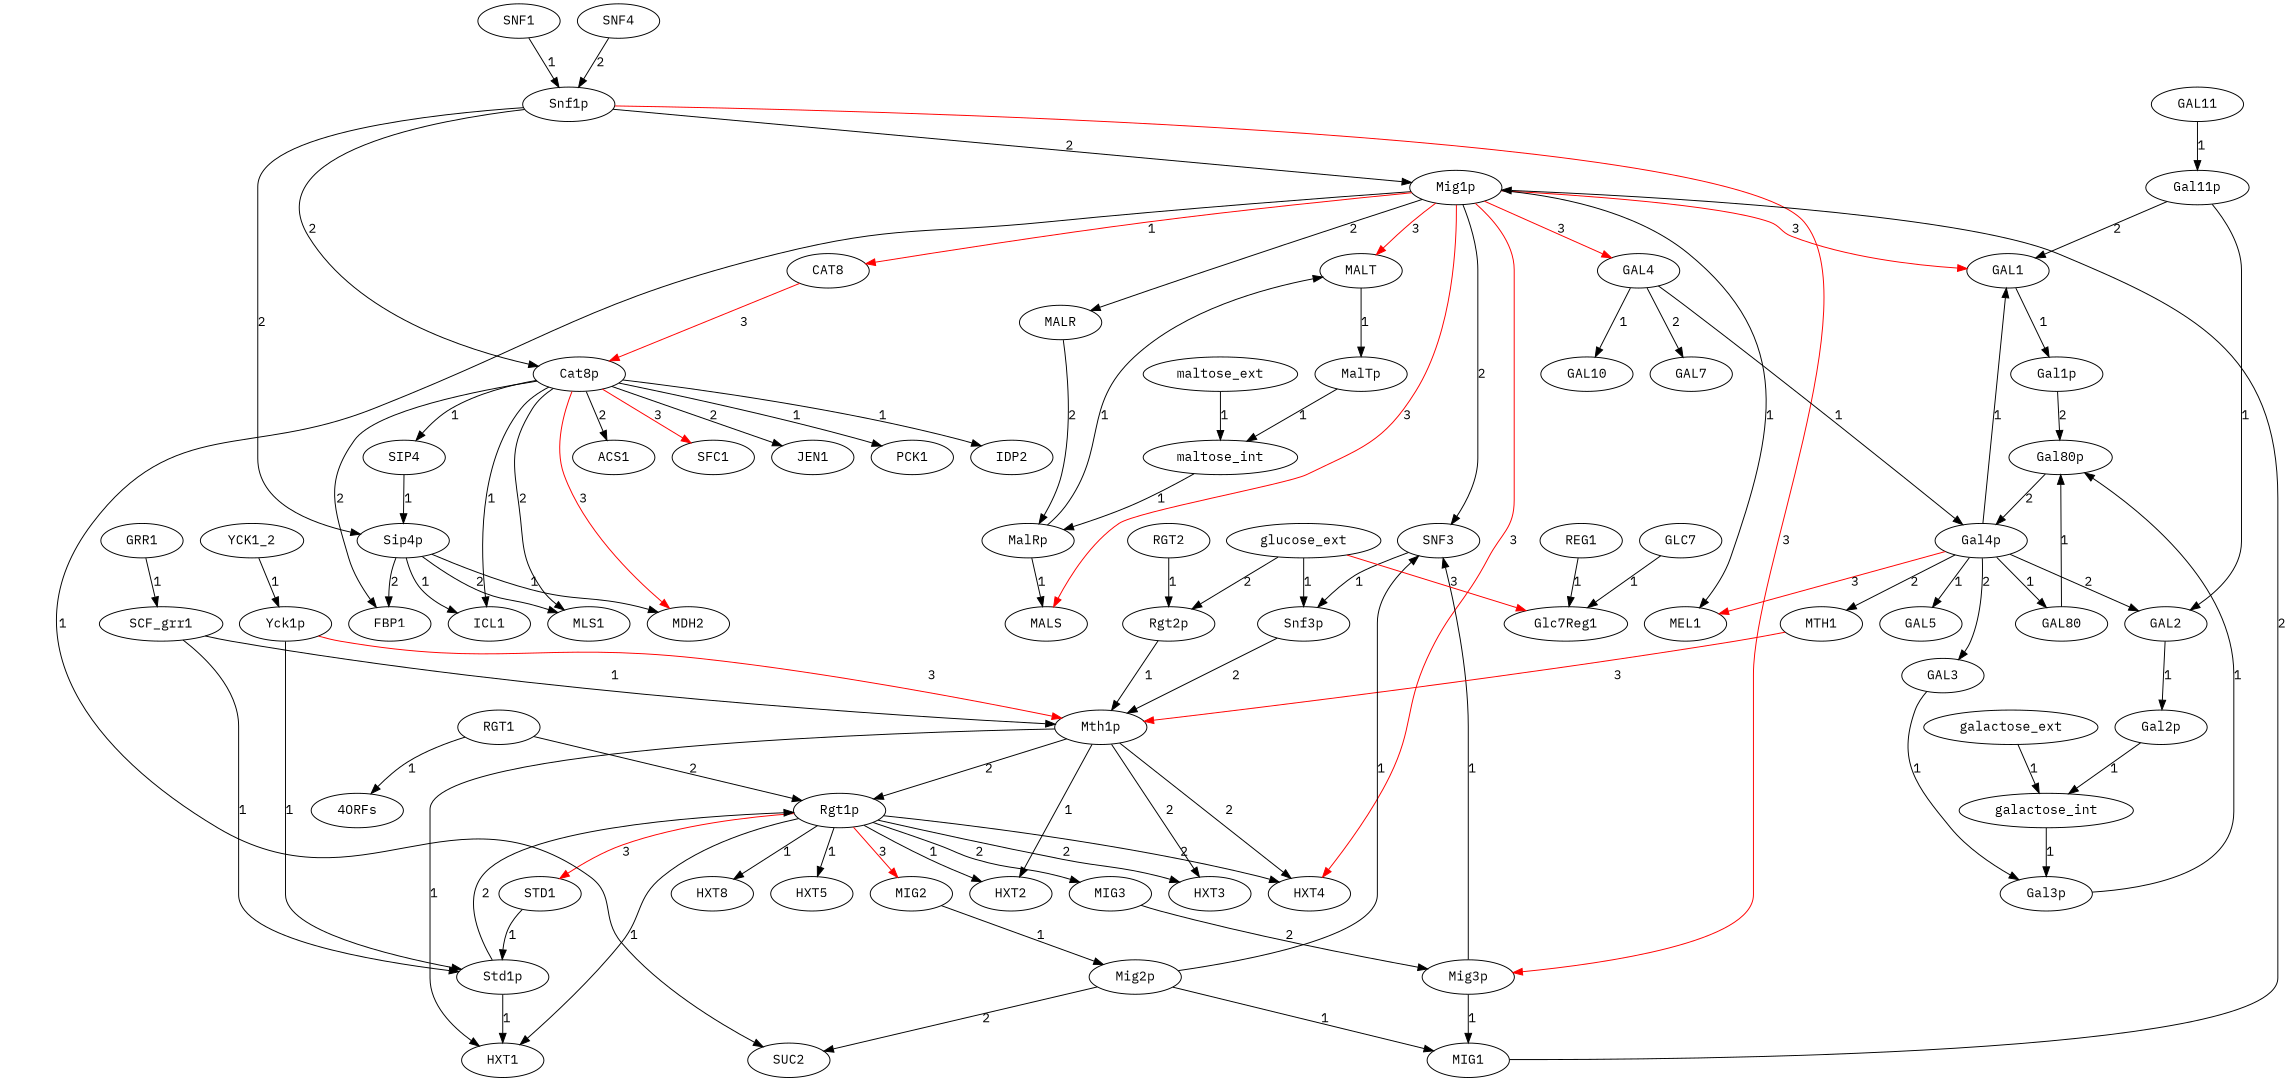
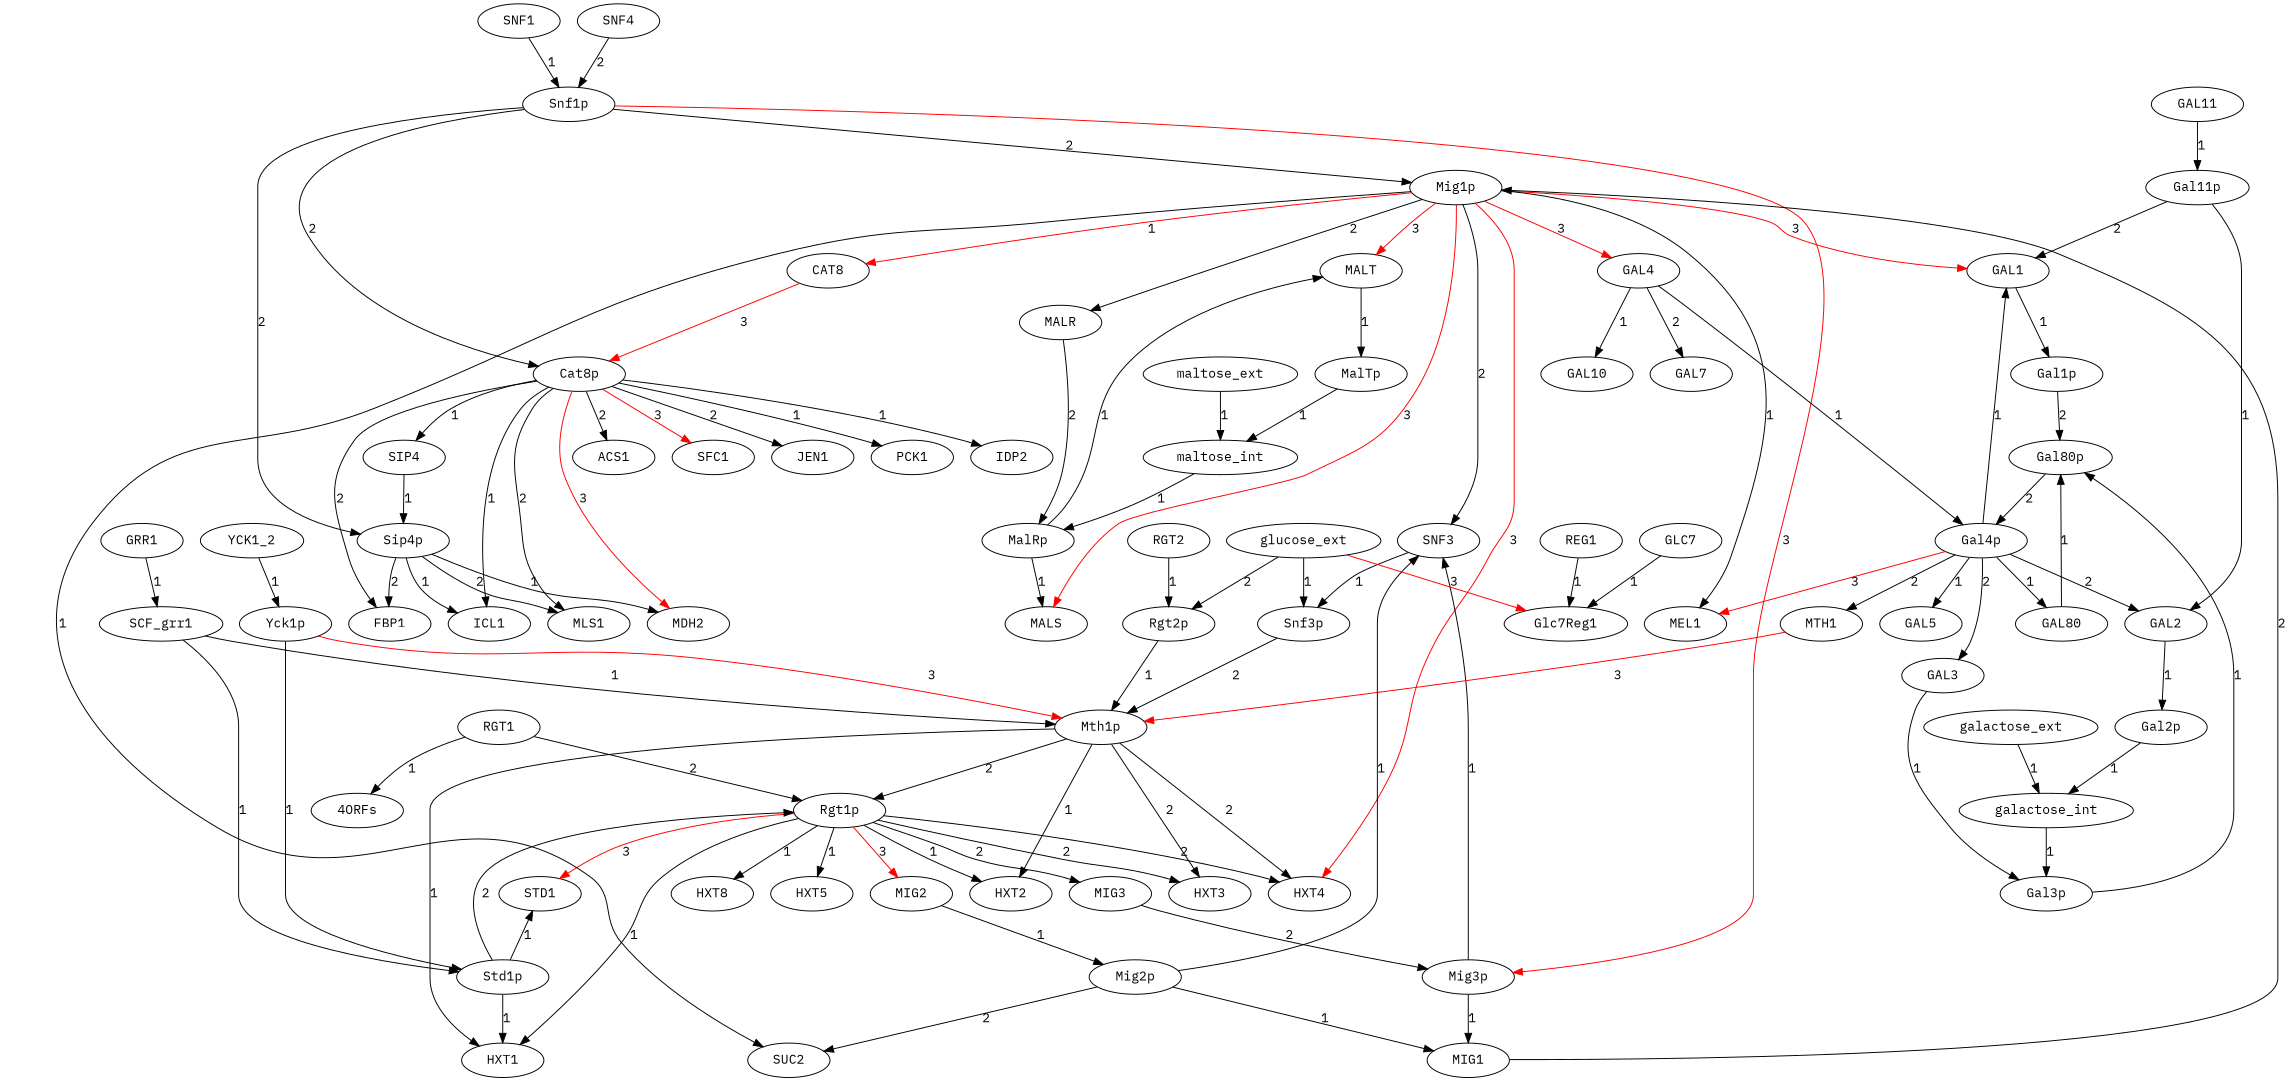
edge "STD1" -> "Std1p": reversed
